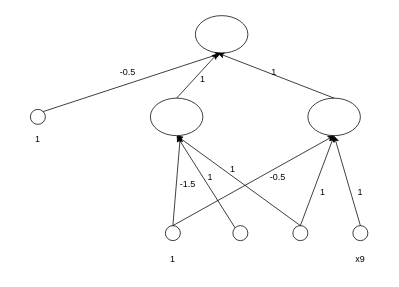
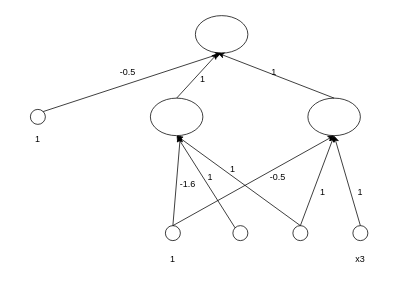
node "-1.5": label "-1.5" -> "-1.6"
node "x9": label "x9" -> "x3"
